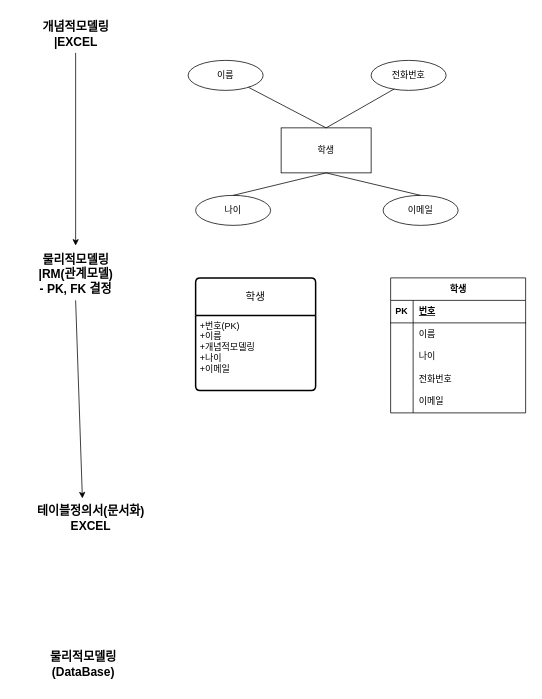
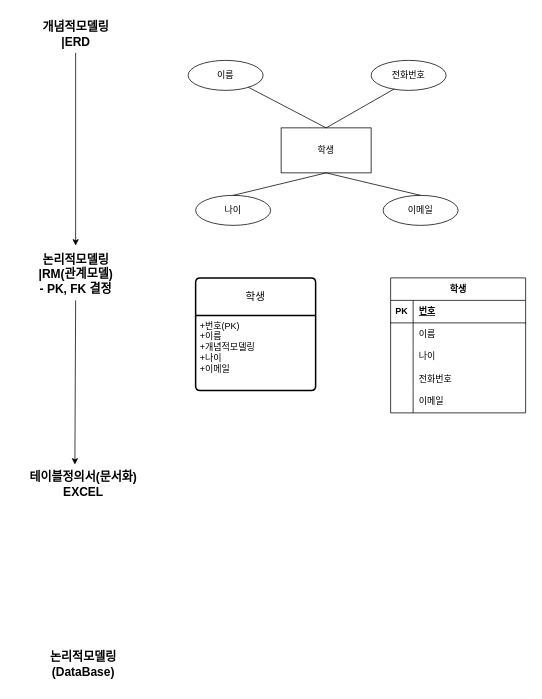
node "개념적모델링 |EXCEL": label "개념적모델링 |EXCEL" -> "개념적모델링 |ERD"
node "물리적모델링 |RM(관계모델) - PK, FK 결정": label "물리적모델링 |RM(관계모델) - PK, FK 결정" -> "논리적모델링 |RM(관계모델) - PK, FK 결정"
node "테이블정의서(문서화) EXCEL": moved (90, 518) -> (83, 484)
node "물리적모델링 (DataBase)": label "물리적모델링 (DataBase)" -> "논리적모델링 (DataBase)"
